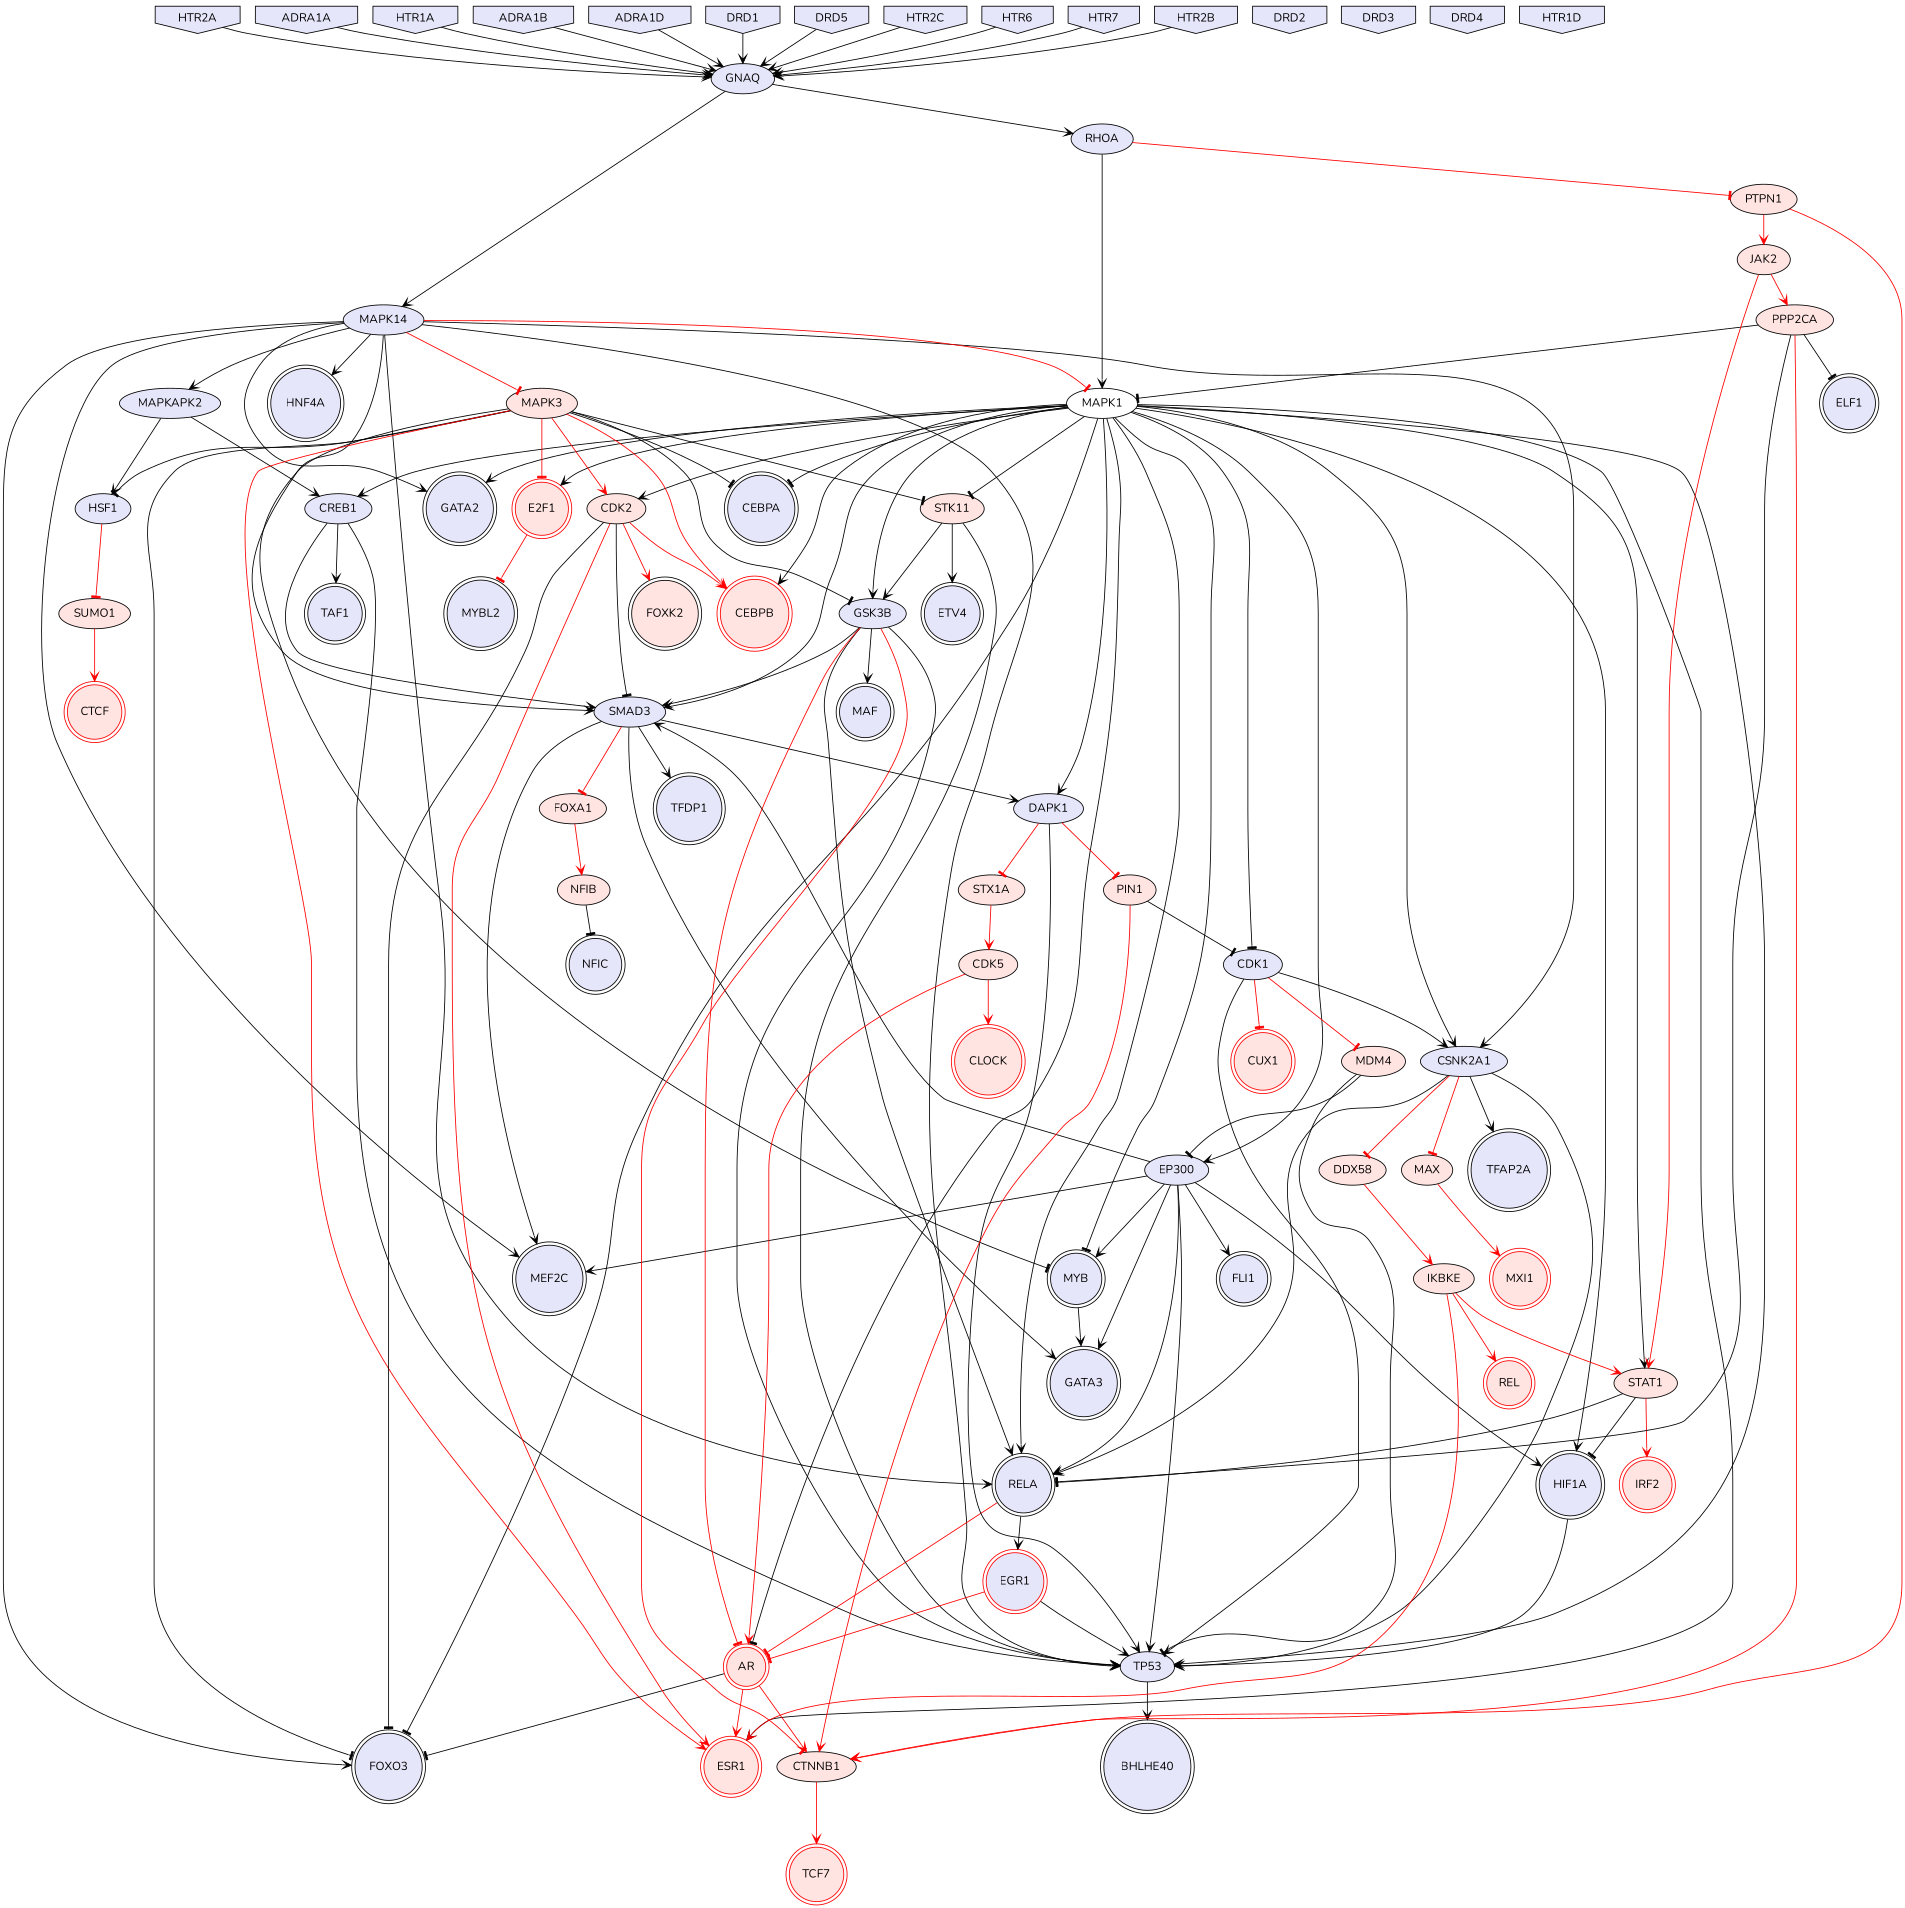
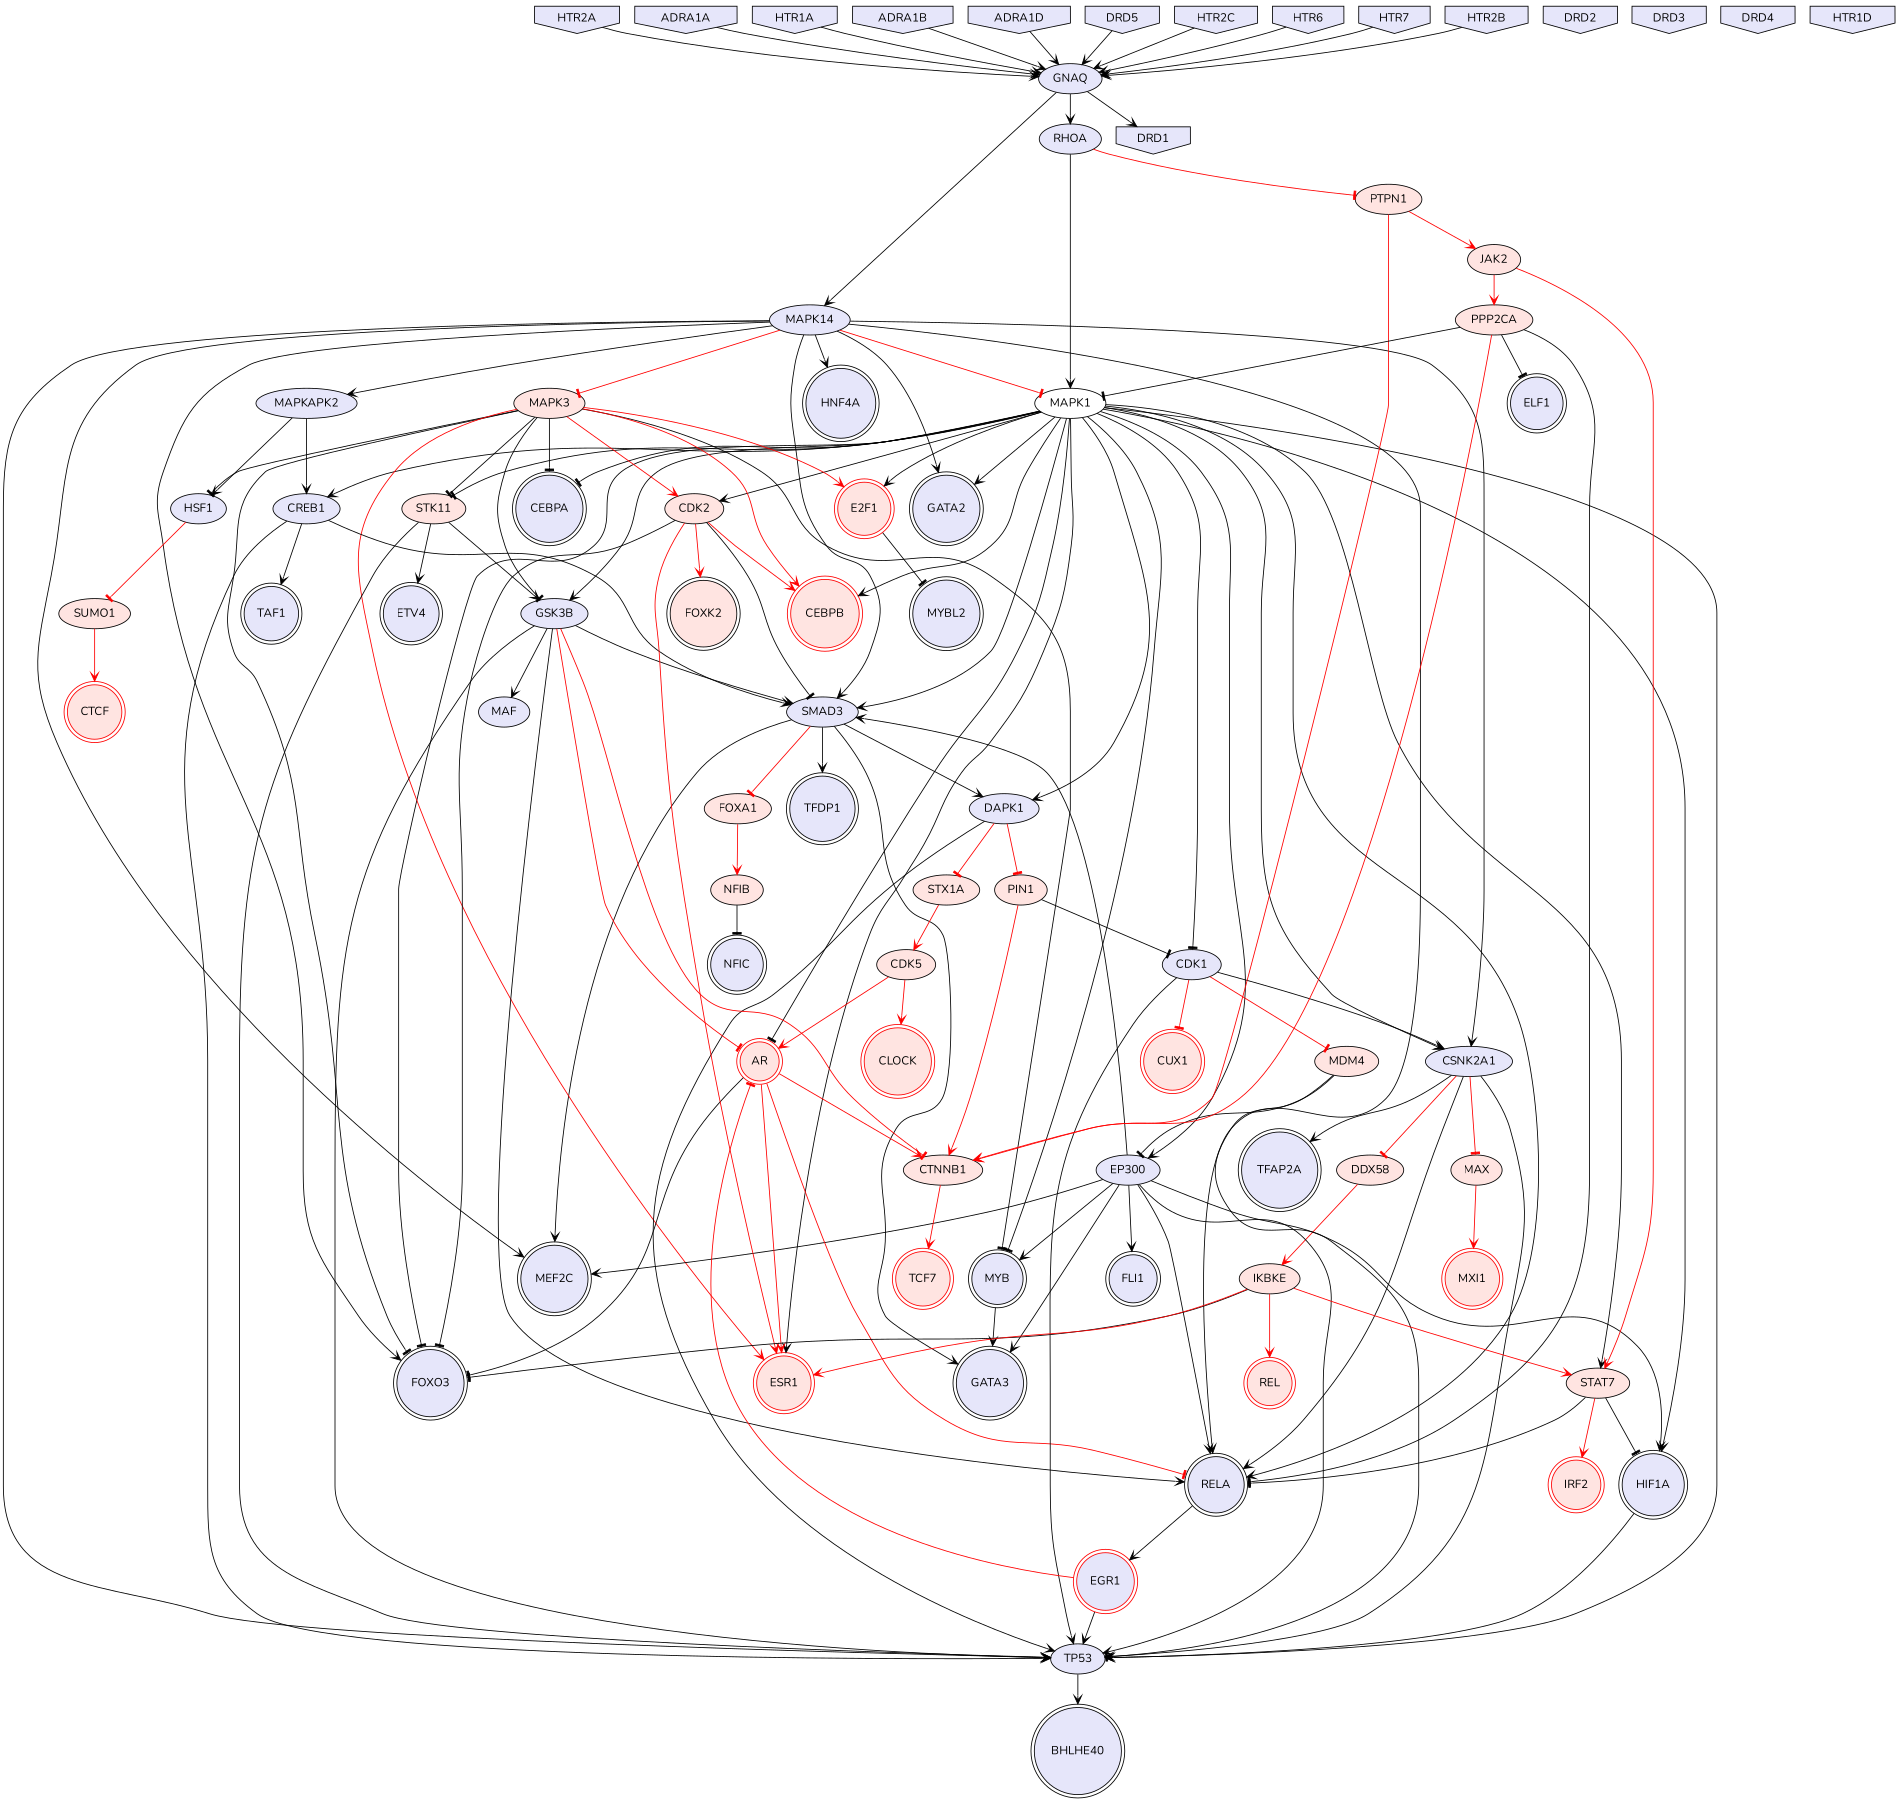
edge "DRD1" -> "GNAQ": reversed
edge "MAPK3" -> "E2F1": arrowhead tee -> vee
edge "E2F1" -> "MYBL2": color red -> black
node "MAF": shape doublecircle -> ellipse
edge "IKBKE" -> "FOXO3": added
node "STAT1": label "STAT1" -> "STAT7"
edge "RELA" -> "AR": reversed
